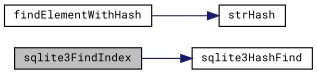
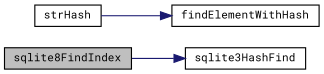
edge "findElementWithHash" -> "strHash": reversed
node "sqlite3FindIndex": label "sqlite3FindIndex" -> "sqlite8FindIndex"
